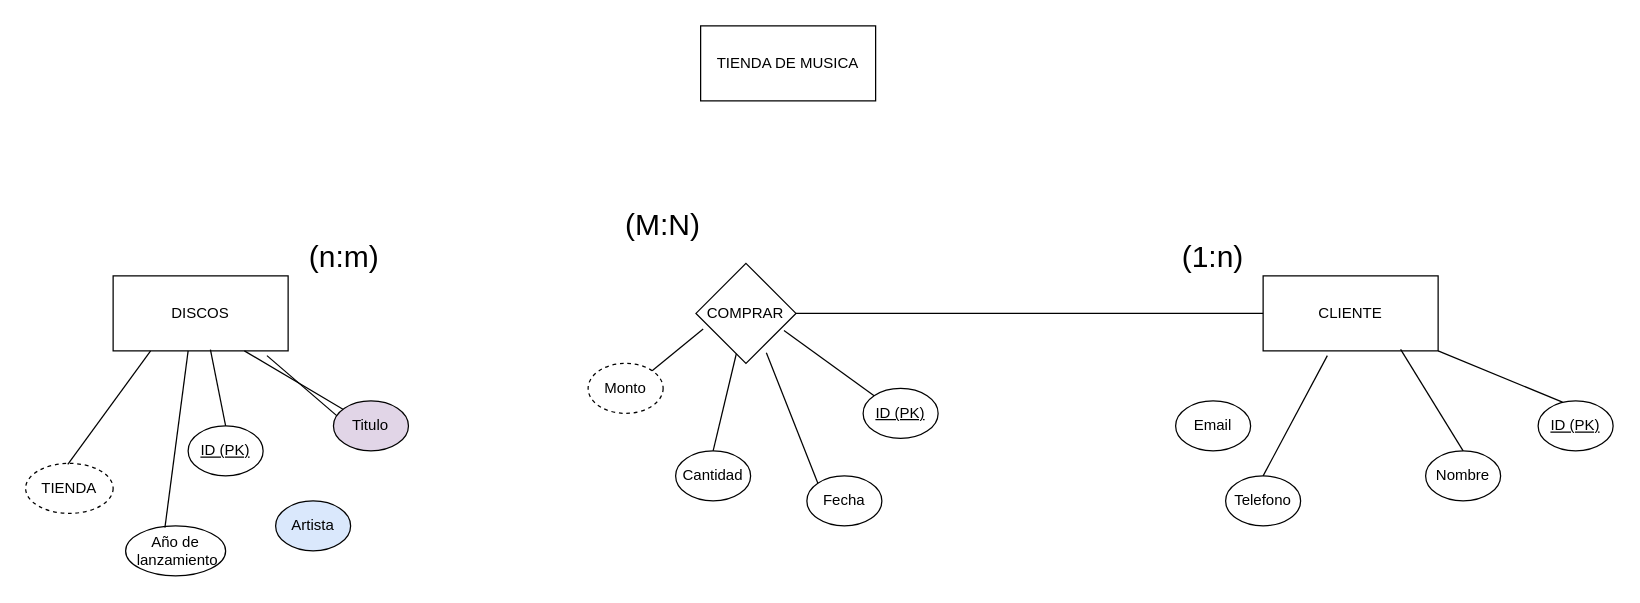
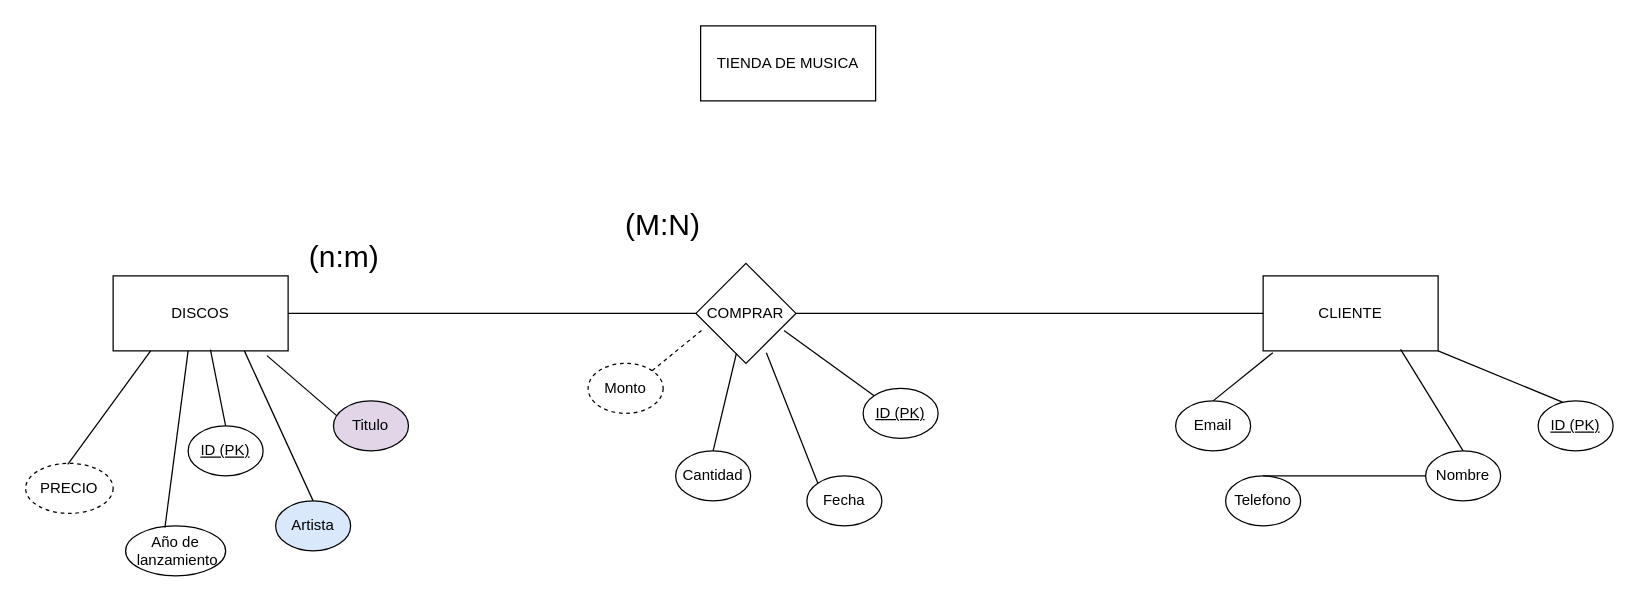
node "(1:n)": removed
edge "DISCOS" -- "COMPRAR": added
edge "COMPRAR" -- "Monto": style solid -> dashed
edge "DISCOS" -- "Titulo": now "DISCOS" -- "Artista"
edge "CLIENTE" -- "Email": added
edge "CLIENTE" -- "Telefono": now "Nombre" -- "Telefono"
node "TIENDA": label "TIENDA" -> "PRECIO"
